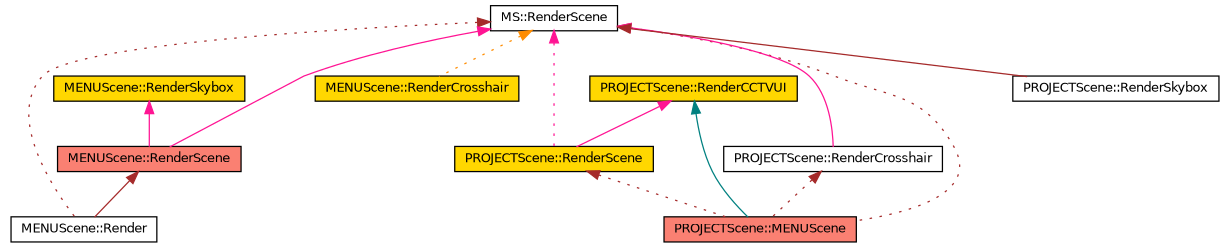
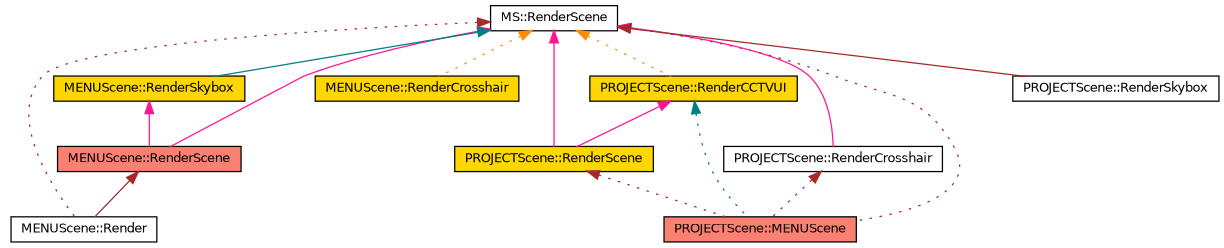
edge "MENUScene::RenderSkybox" -> "MS::RenderScene": added
edge "PROJECTScene::RenderCCTVUI" -> "MS::RenderScene": added
edge "PROJECTScene::RenderScene" -> "MS::RenderScene": style dotted -> solid
edge "PROJECTScene::MENUScene" -> "PROJECTScene::RenderCCTVUI": style solid -> dotted
